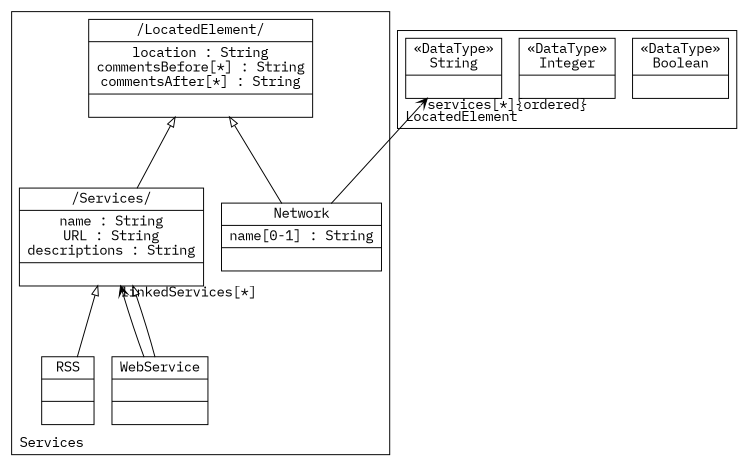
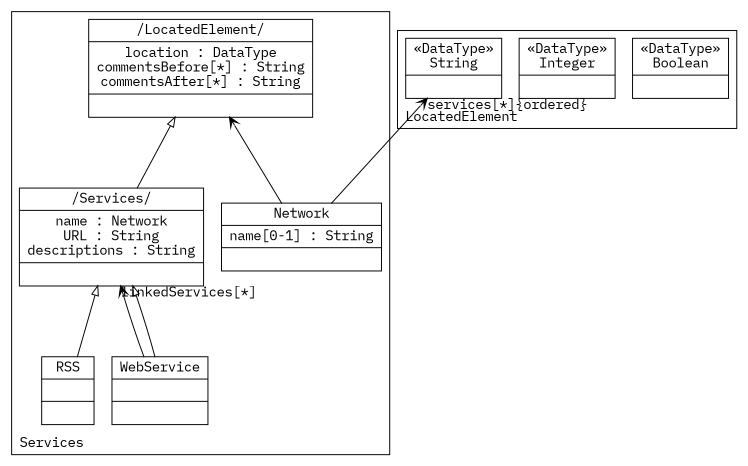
node "/LocatedElement/": text "location : String" -> "location : DataType"
edge "Network" -> "/LocatedElement/": arrowhead onormal -> vee
node "/Services/": text "name : String" -> "name : Network"
